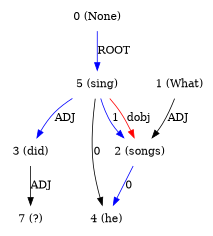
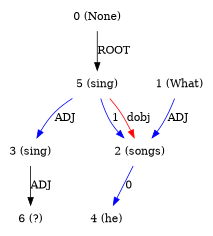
edge "0 (None)" -> "5 (sing)": color blue -> black
edge "1 (What)" -> "2 (songs)": color black -> blue
edge "5 (sing)" -> "4 (he)": removed, label "0"
node "3 (did)": label "3 (did)" -> "3 (sing)"
node "7 (?)": label "7 (?)" -> "6 (?)"
